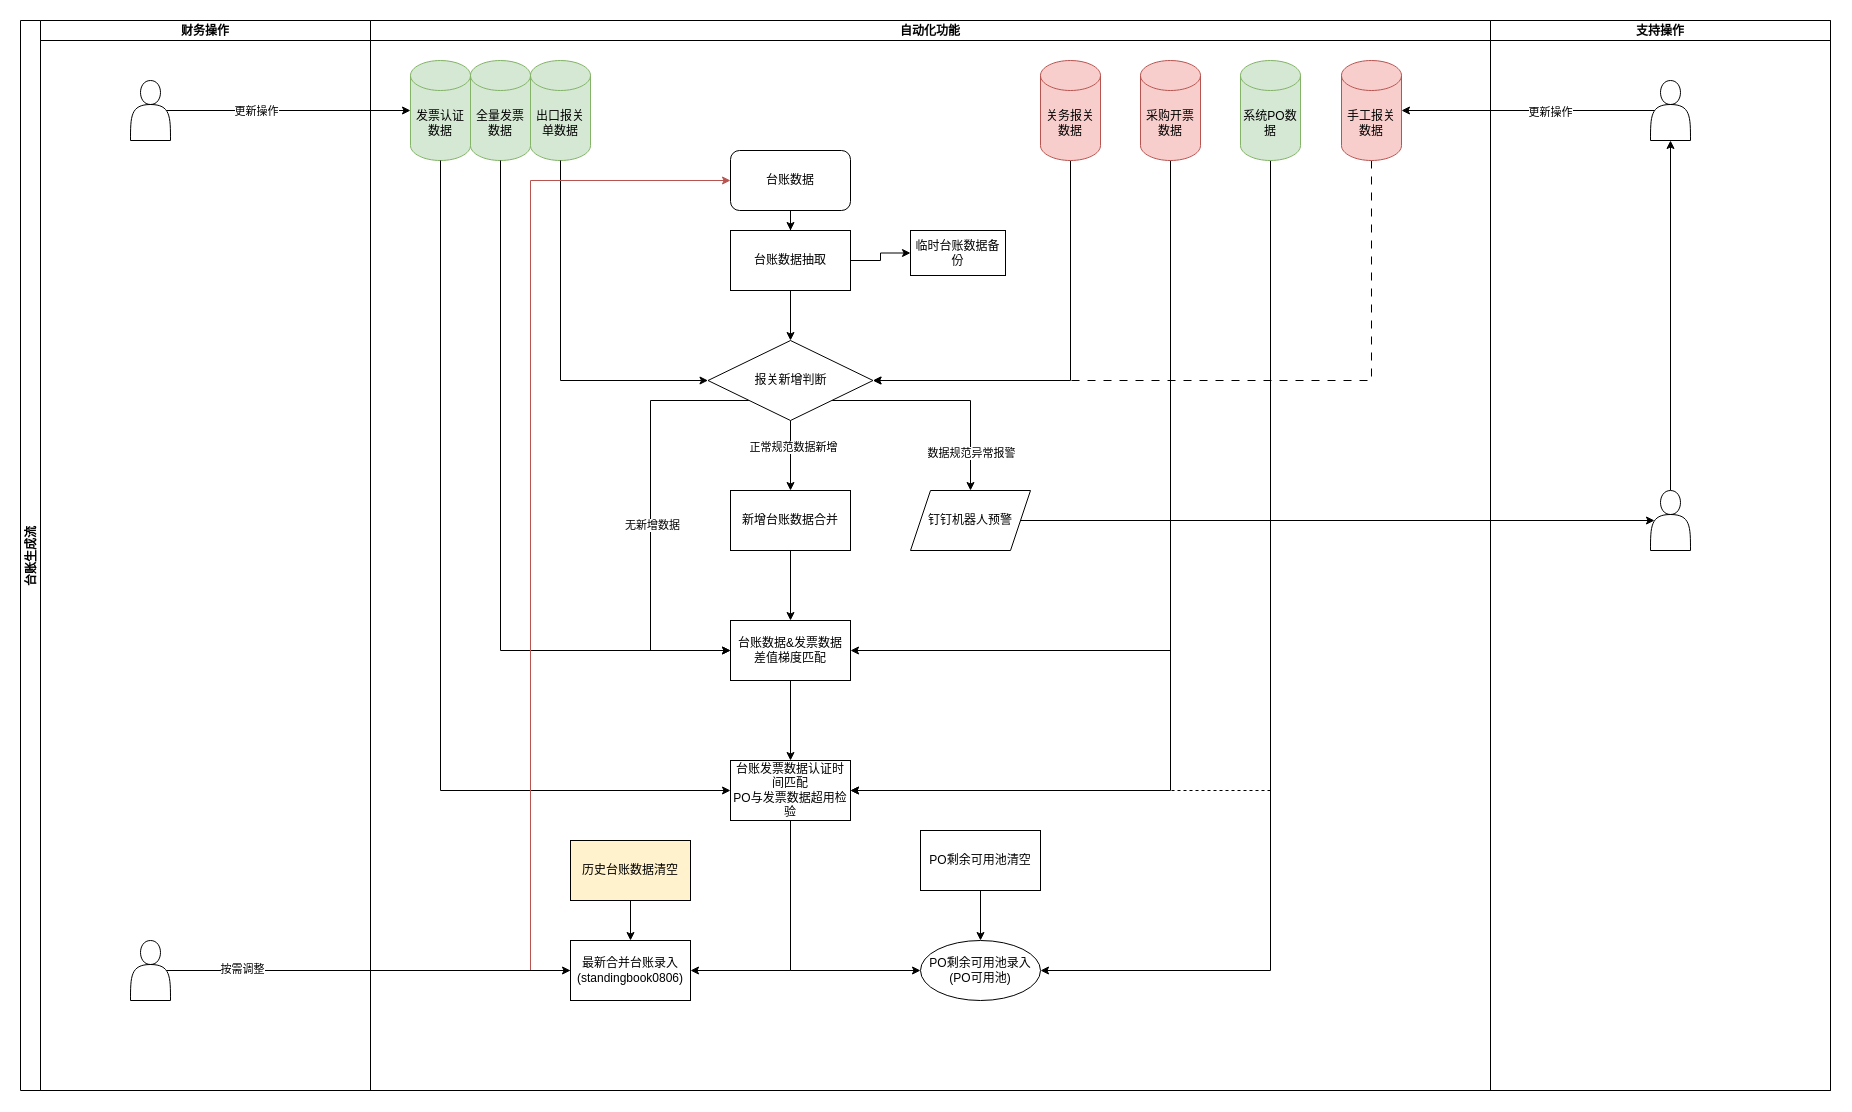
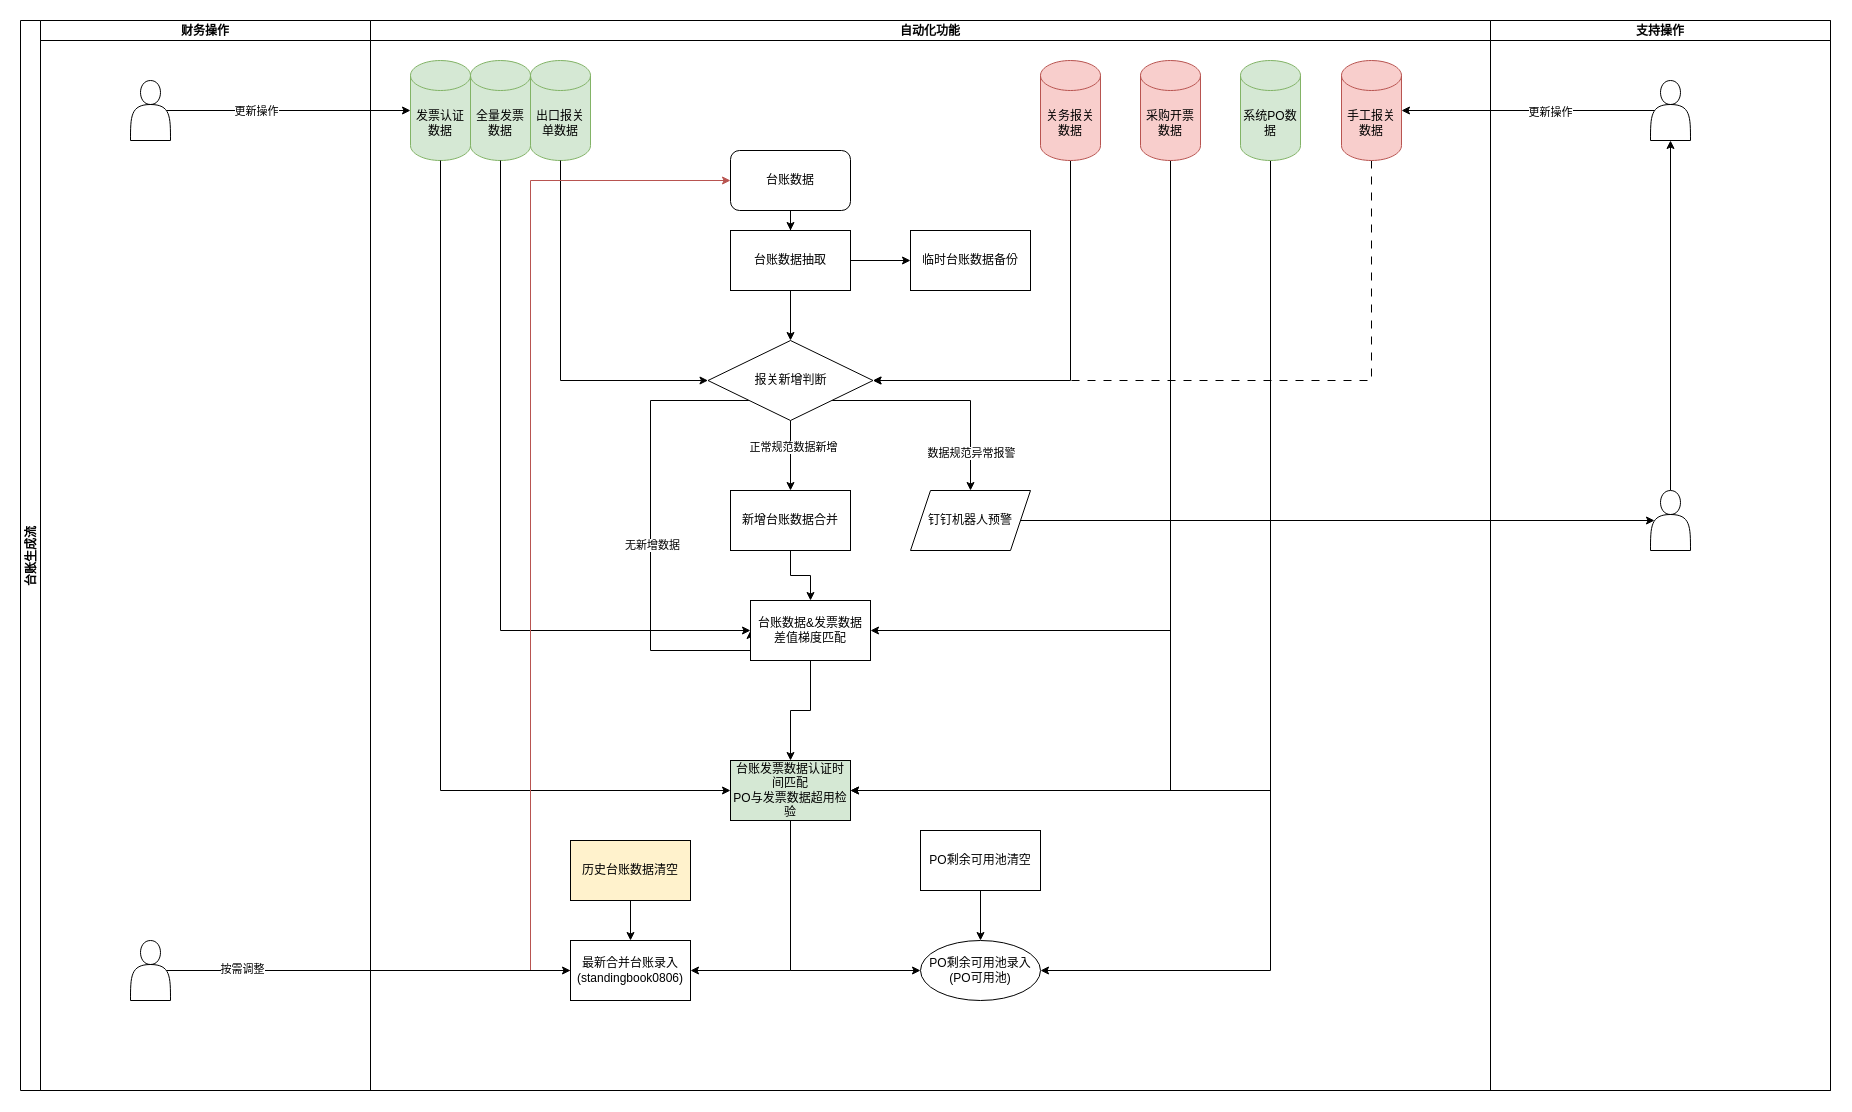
node "临时台账数据备份": size 95x45 -> 120x60
node "台账数据&发票数据 差值梯度匹配": moved (791, 651) -> (811, 631)
node "台账发票数据认证时间匹配 PO与发票数据超用检验": fillcolor #ffffff -> #d5e8d4
edge "系统PO数据" -> "台账发票数据认证时间匹配 PO与发票数据超用检验": style dashed -> solid
